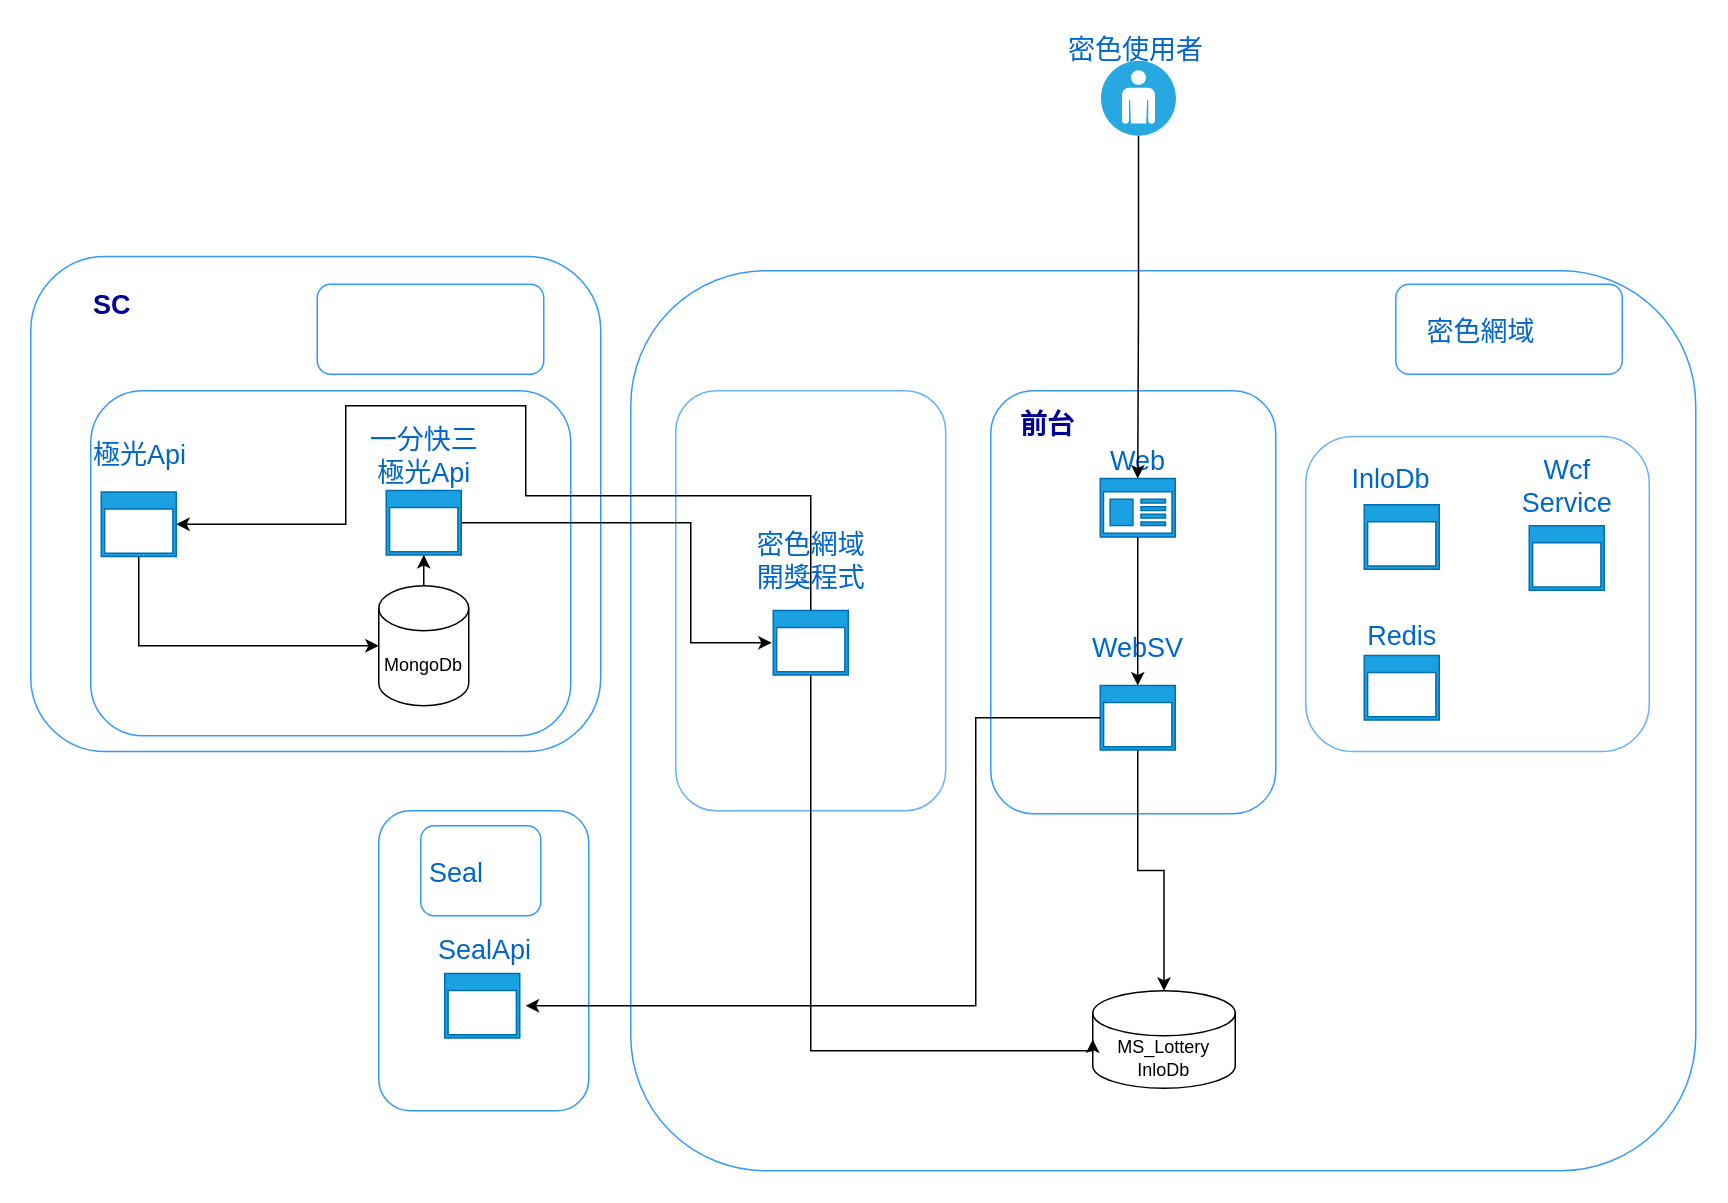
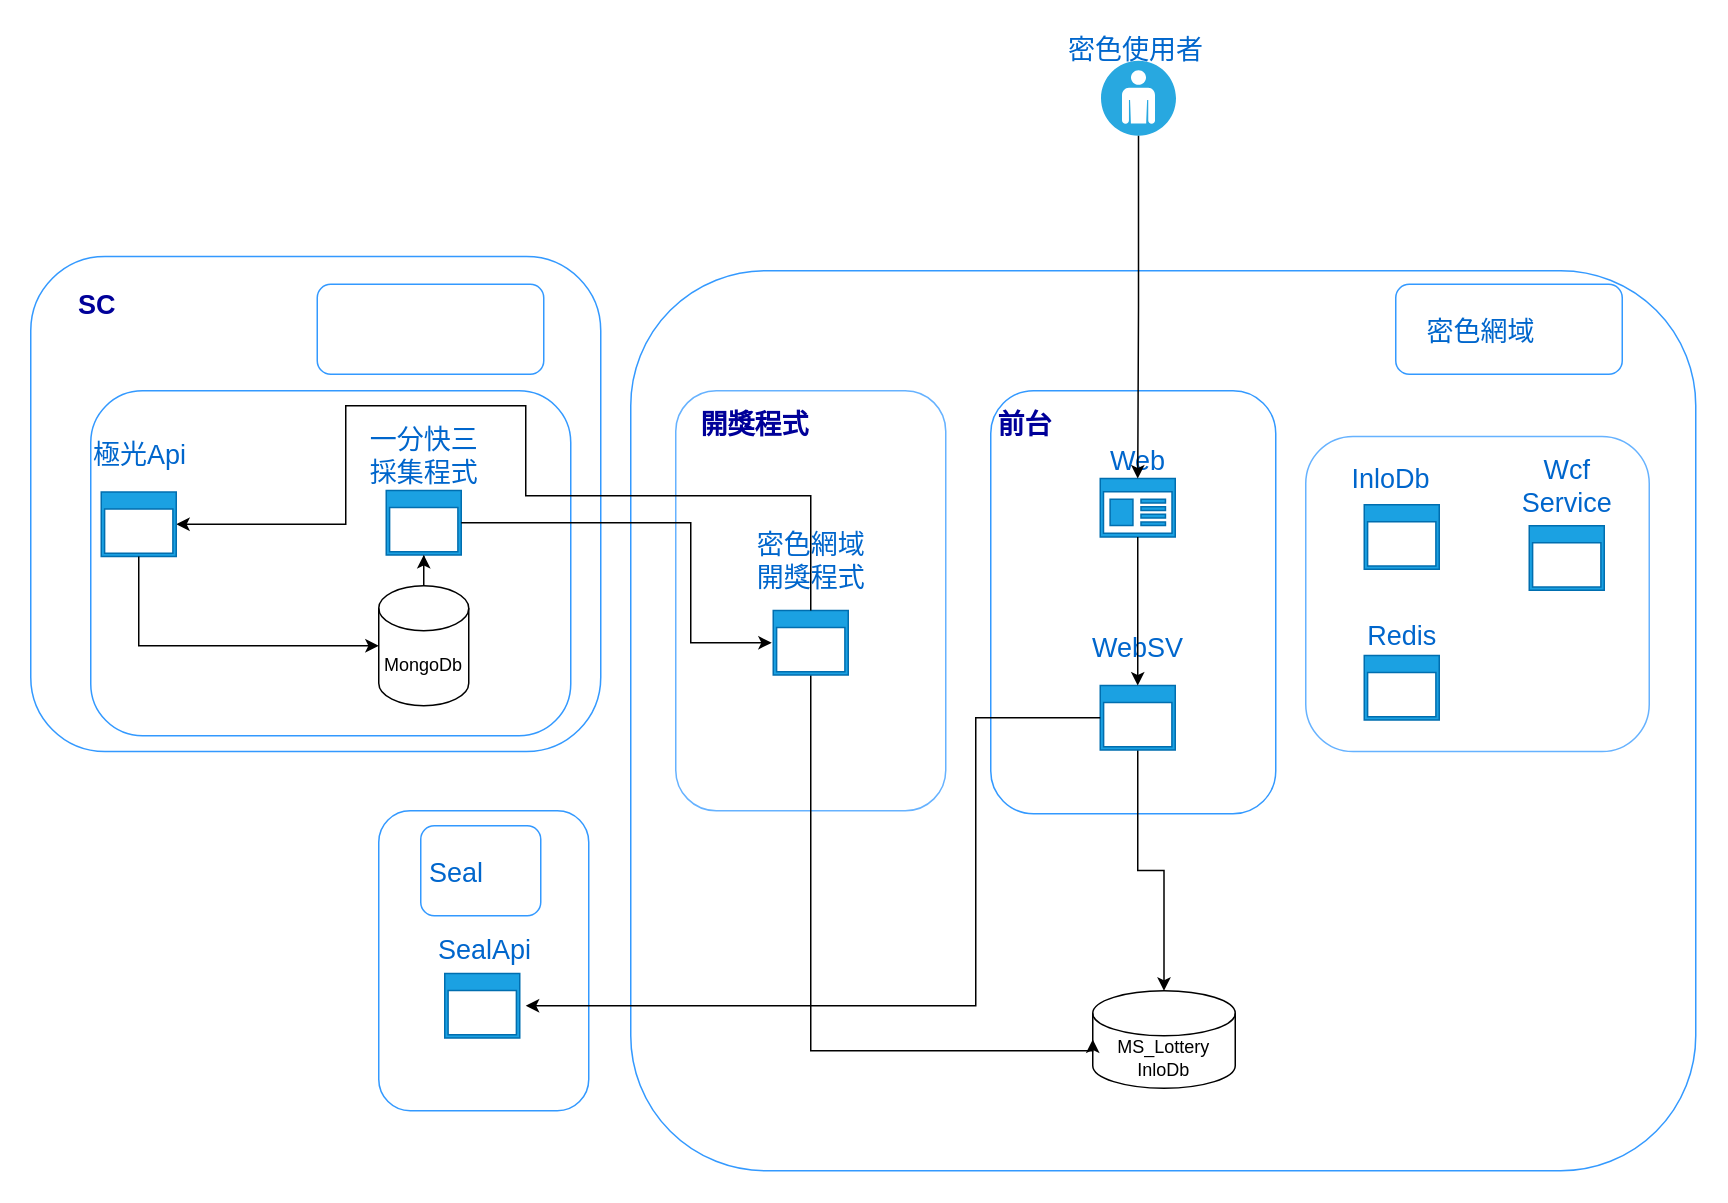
node "SC": moved (128, 308) -> (113, 308)
node "前台": moved (1055, 420) -> (1032, 420)
node "開獎程式": added
node "一分快三 極光Api": label "一分快三 極光Api" -> "一分快三 採集程式"
